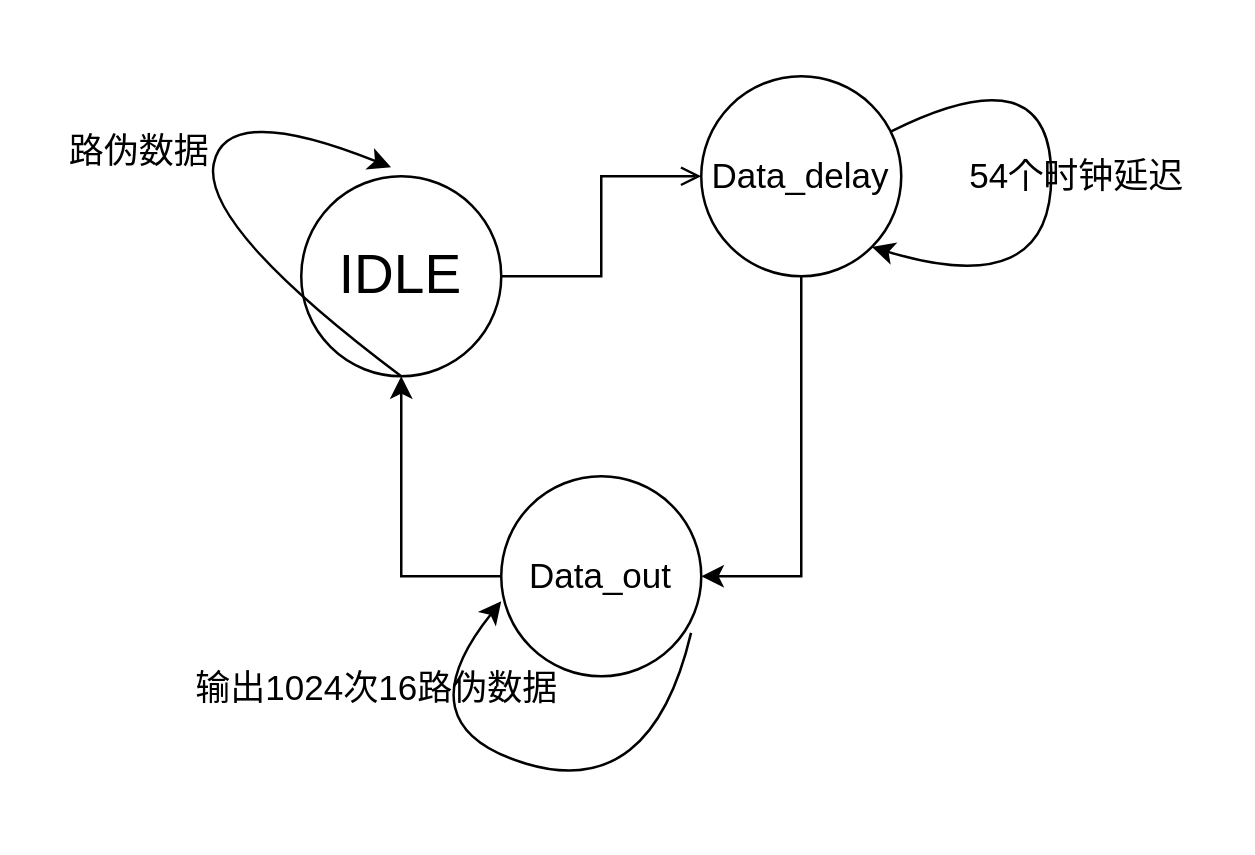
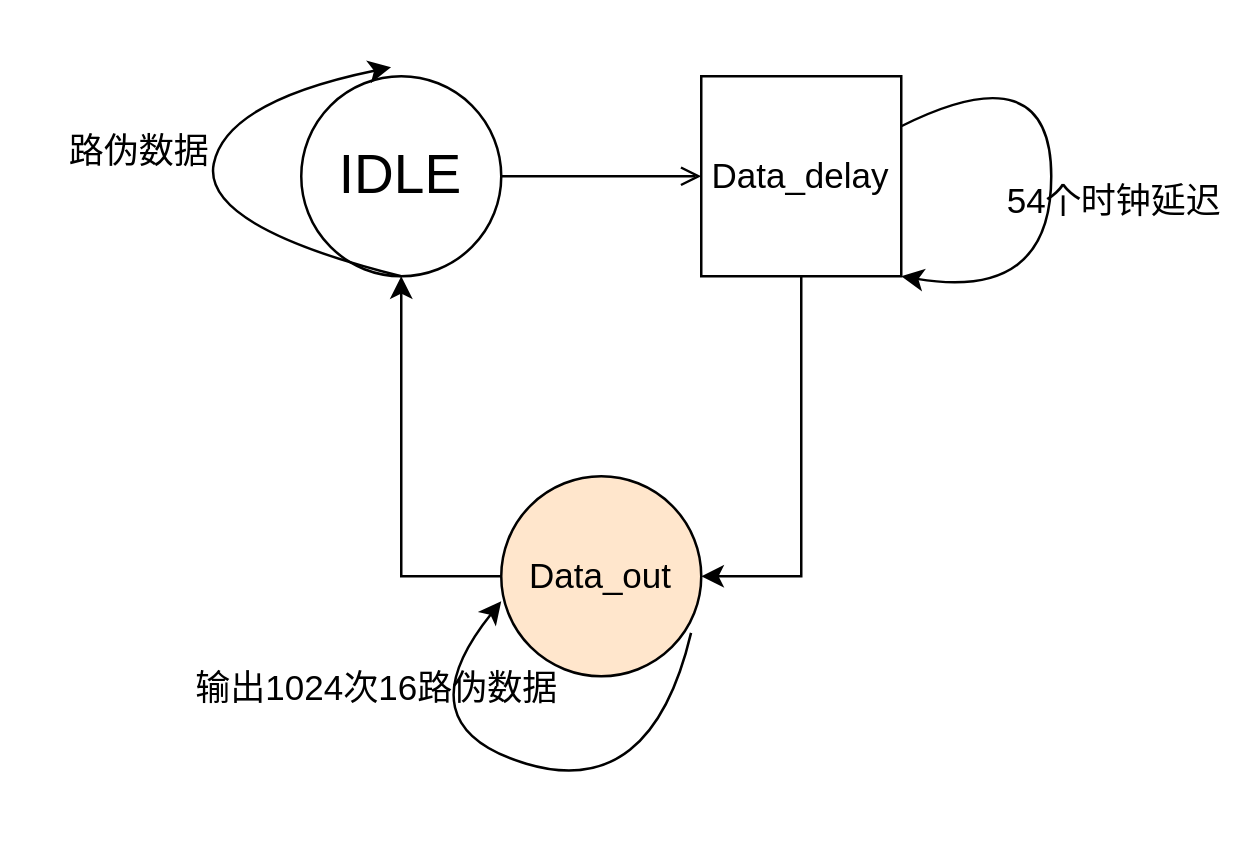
node "Data_delay": shape ellipse -> rectangle
node "54个时钟延迟": moved (1076, 176) -> (1114, 201)
node "IDLE": moved (401, 276) -> (401, 176)
node "Data_out": fillcolor #ffffff -> #ffe6cc
